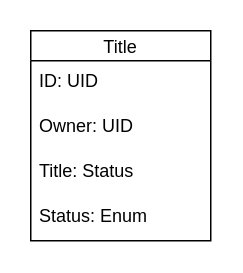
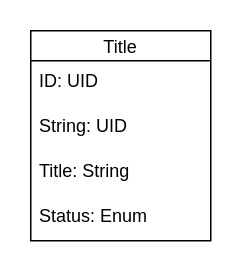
node "Owner: UID": label "Owner: UID" -> "String: UID"
node "Title: Status": label "Title: Status" -> "Title: String"
